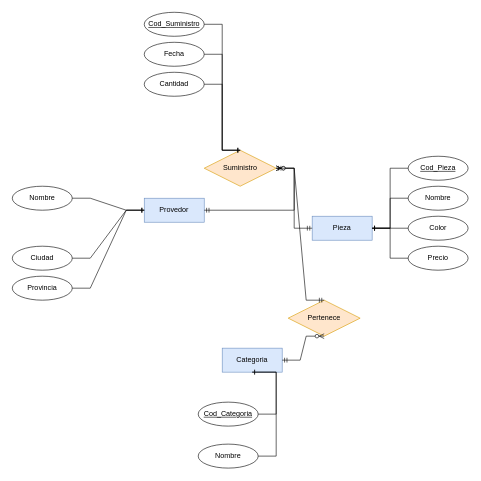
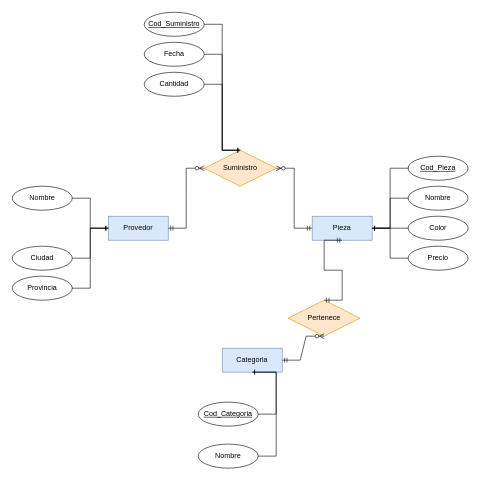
node "Provedor": moved (174, 210) -> (138, 228)
edge "Suministro" -- "Pertenece": now "Pieza" -- "Pertenece"
